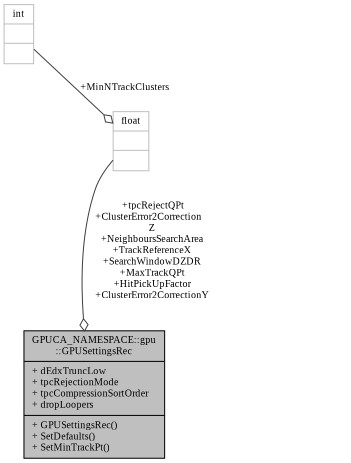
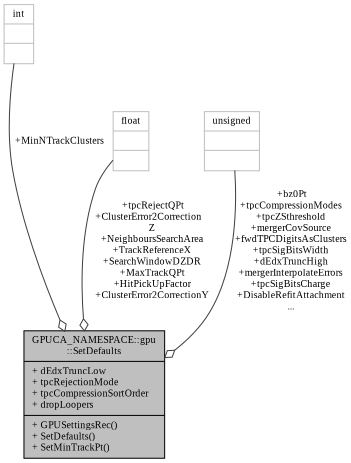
edge "int" -> "float": now "int" -> "GPUCA_NAMESPACE::gpu"
node "unsigned": added
node "GPUCA_NAMESPACE::gpu": text "::GPUSettingsRec" -> "::SetDefaults"
